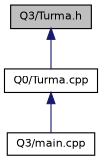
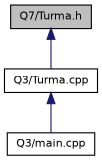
node "Q3/Turma.h": label "Q3/Turma.h" -> "Q7/Turma.h"
node "Q0/Turma.cpp": label "Q0/Turma.cpp" -> "Q3/Turma.cpp"
